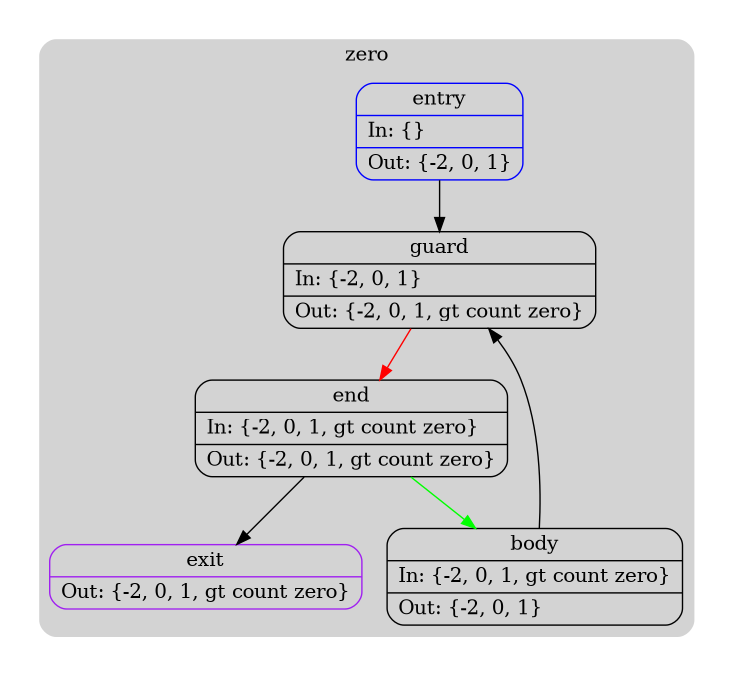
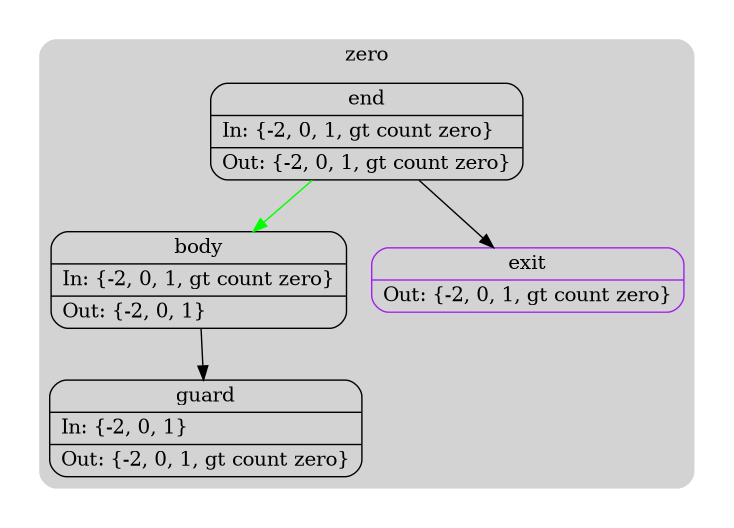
node "entry": removed
edge "guard" -> "end": removed
